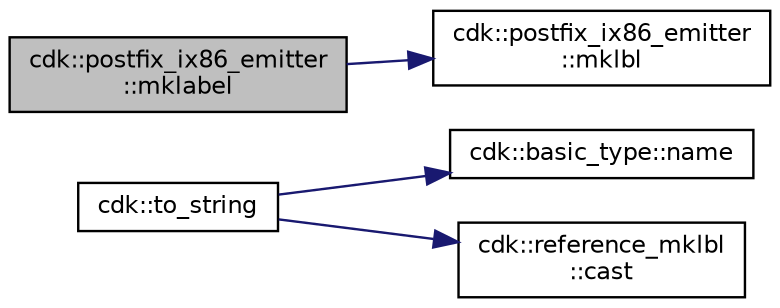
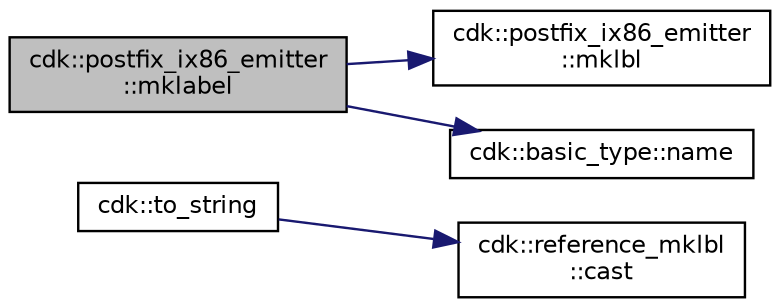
edge "cdk::to_string" -> "cdk::basic_type::name": now "cdk::postfix_ix86_emitter ::mklabel" -> "cdk::basic_type::name"
